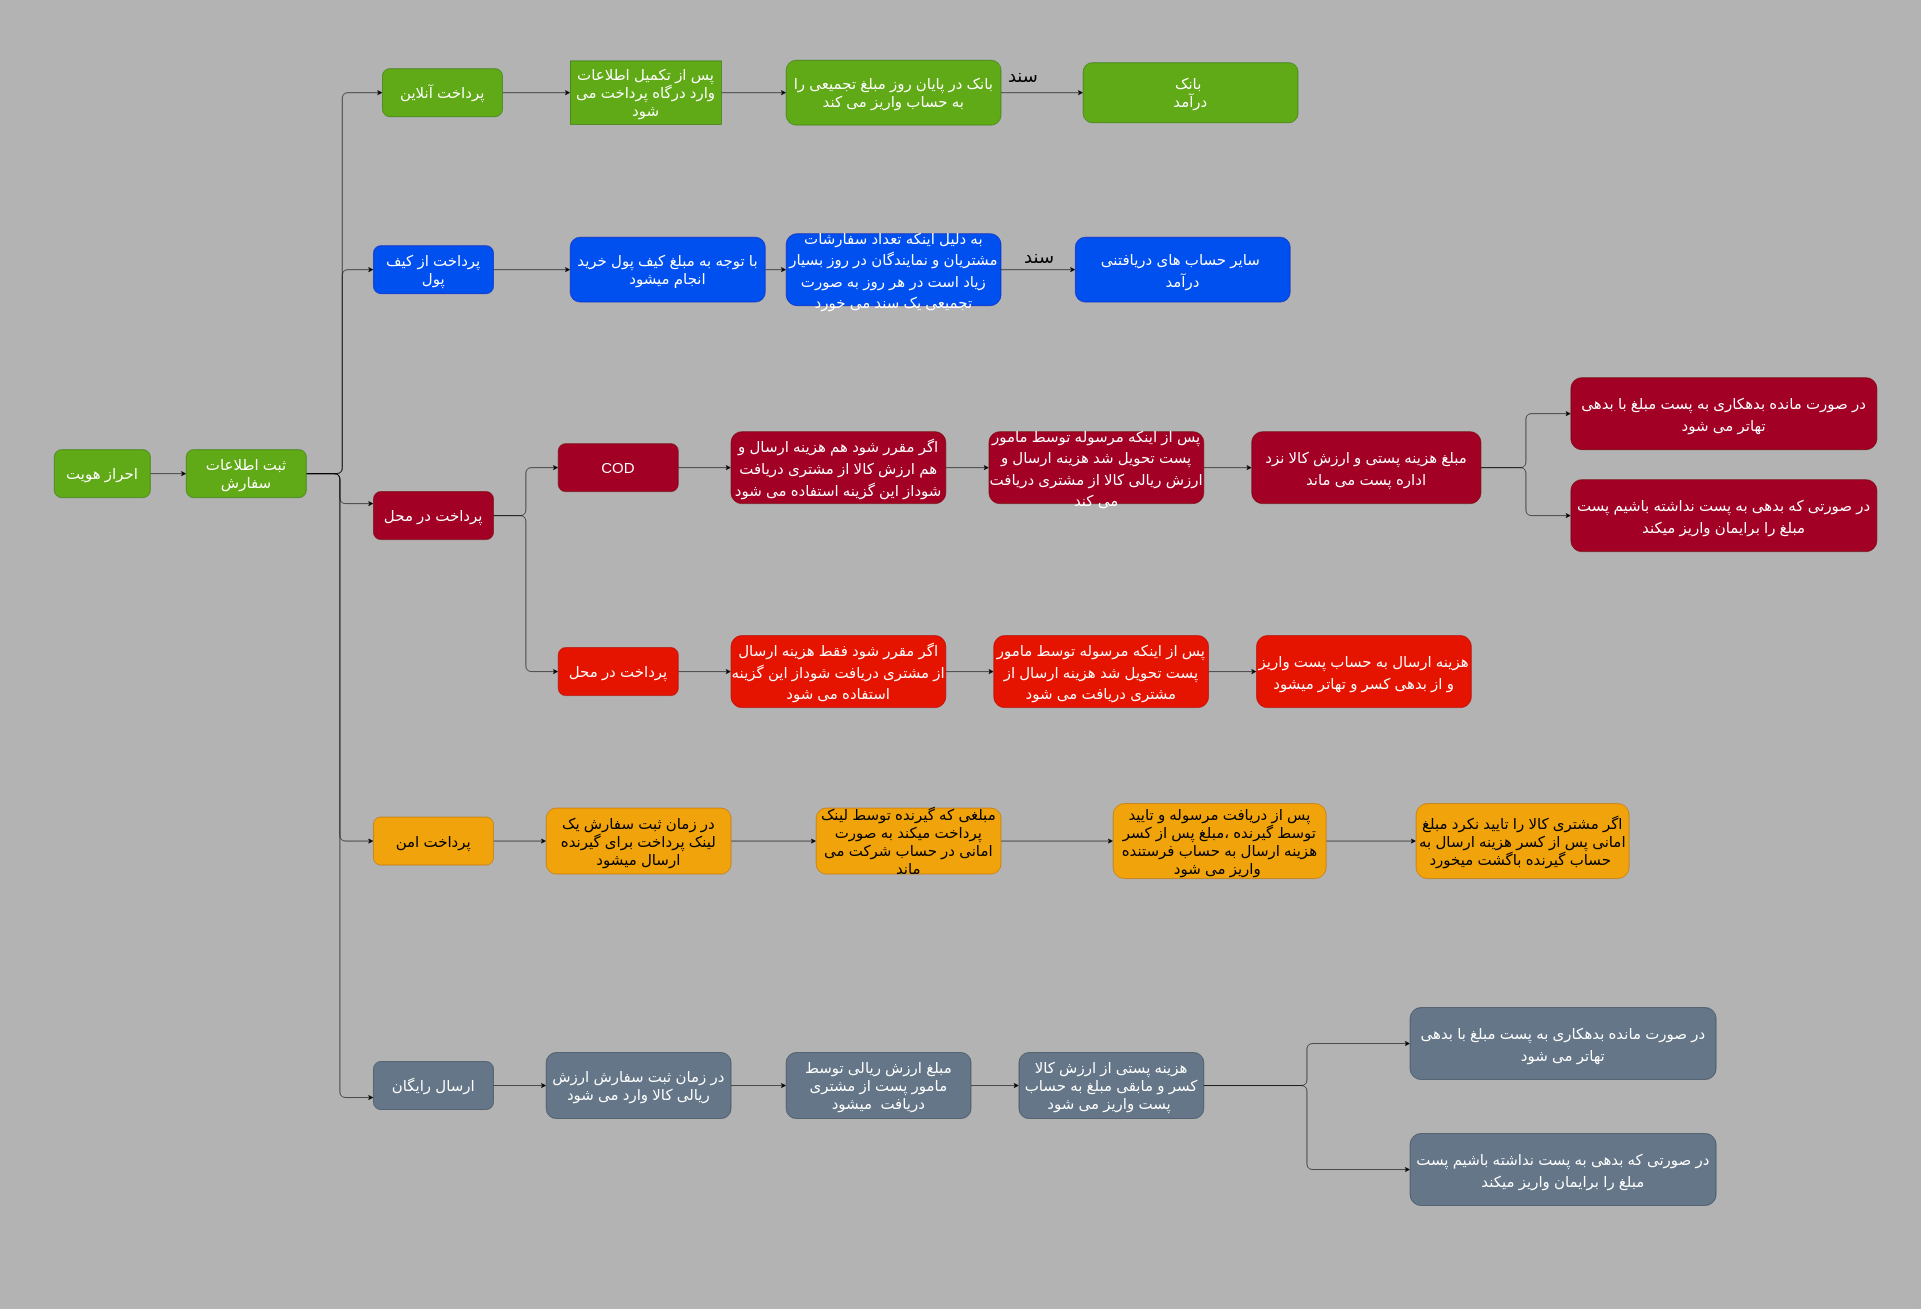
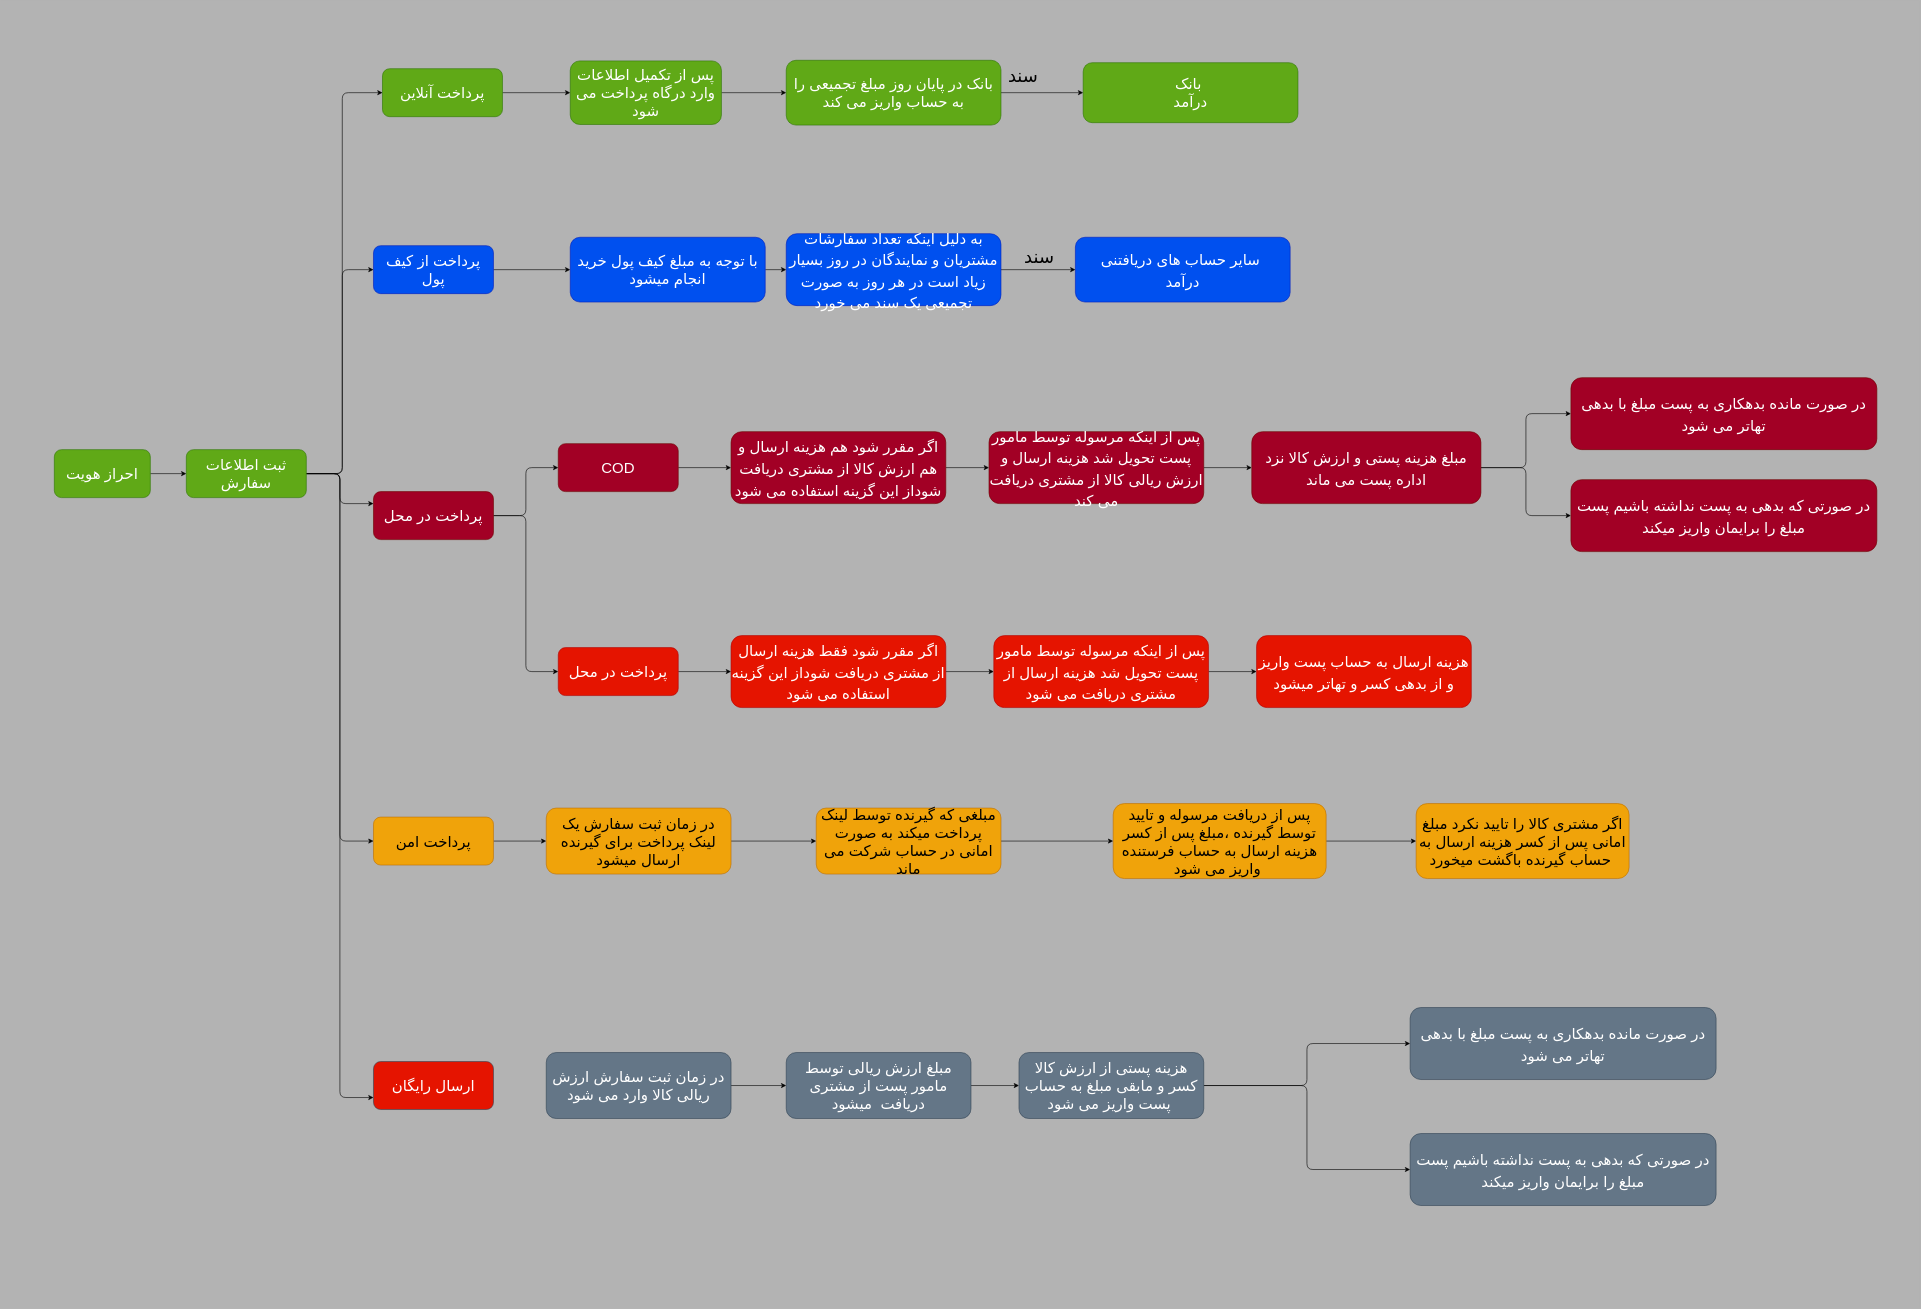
node "پس از تکمیل اطلاعات وارد درگاه پرداخت می شود": shape rectangle -> rounded rectangle
node "ارسال رایگان": fillcolor #647687 -> #e51400
edge "ارسال رایگان" -> "در زمان ثبت سفارش ارزش ریالی کالا وارد می شود": removed
